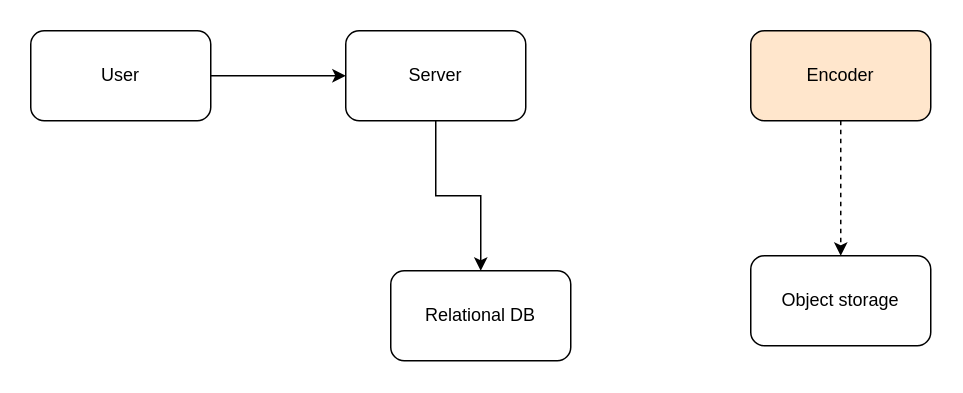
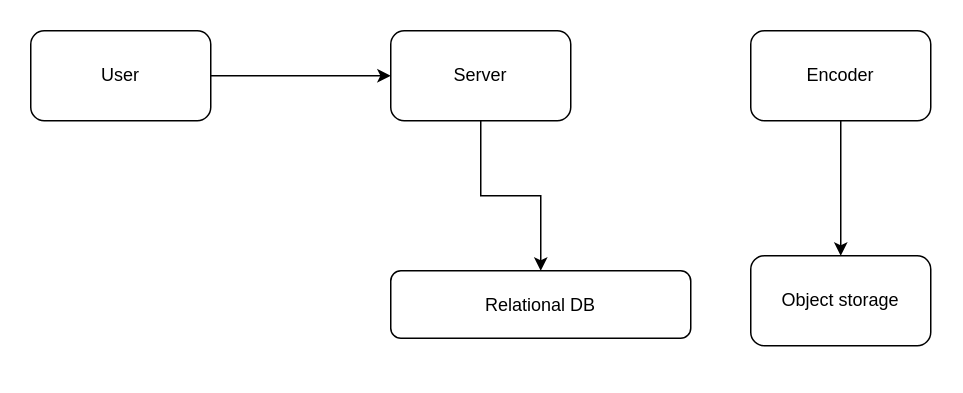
node "Server": moved (436, 76) -> (481, 76)
node "Encoder": fillcolor #ffe6cc -> #ffffff
edge "Encoder" -> "Object storage": style dashed -> solid
node "Relational DB": size 180x90 -> 300x68
